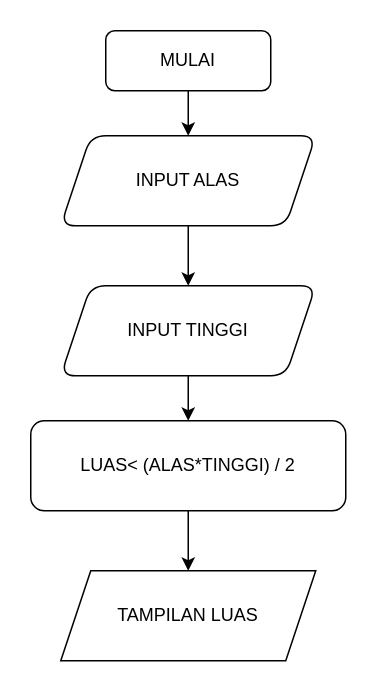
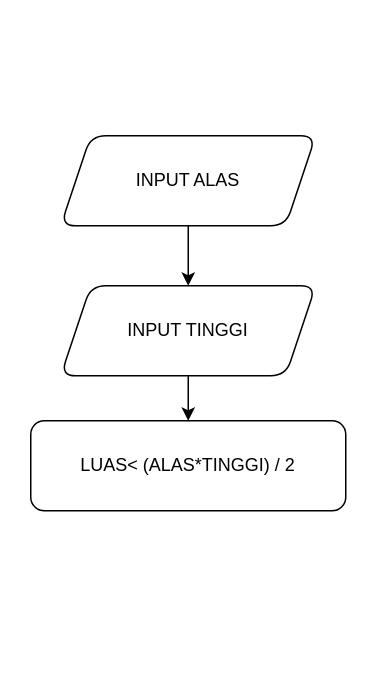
node "MULAI": removed
edge "MULAI" -> "INPUT ALAS": removed
edge "LUAS< (ALAS*TINGGI) / 2" -> "TAMPILAN LUAS": removed
node "TAMPILAN LUAS": removed
